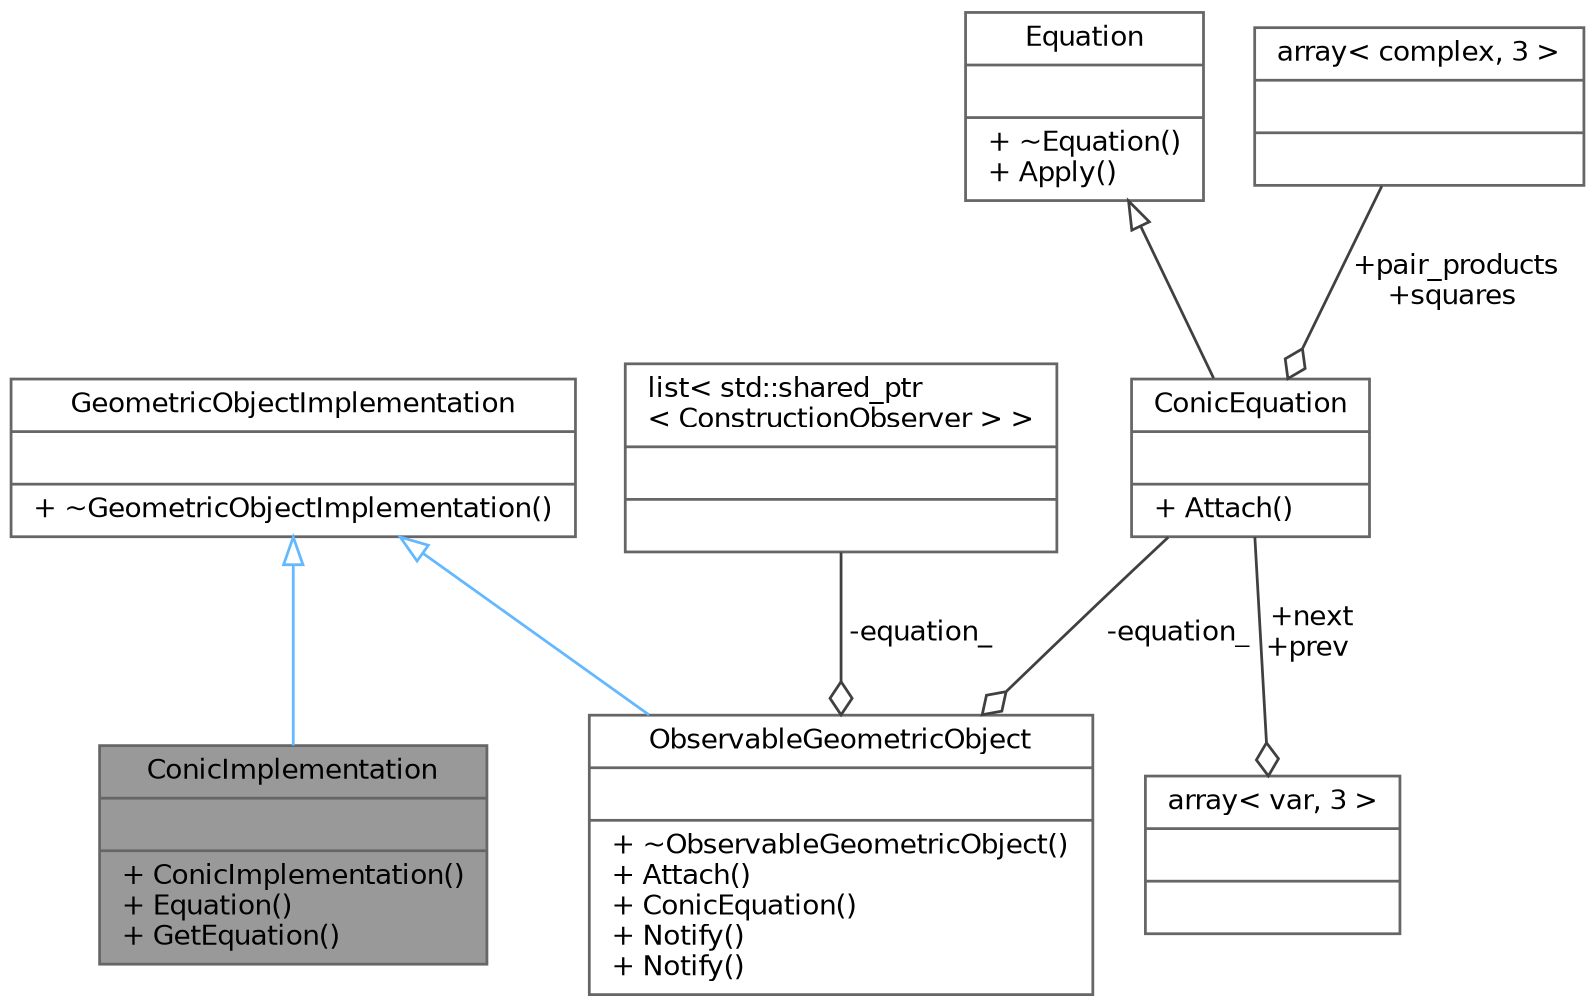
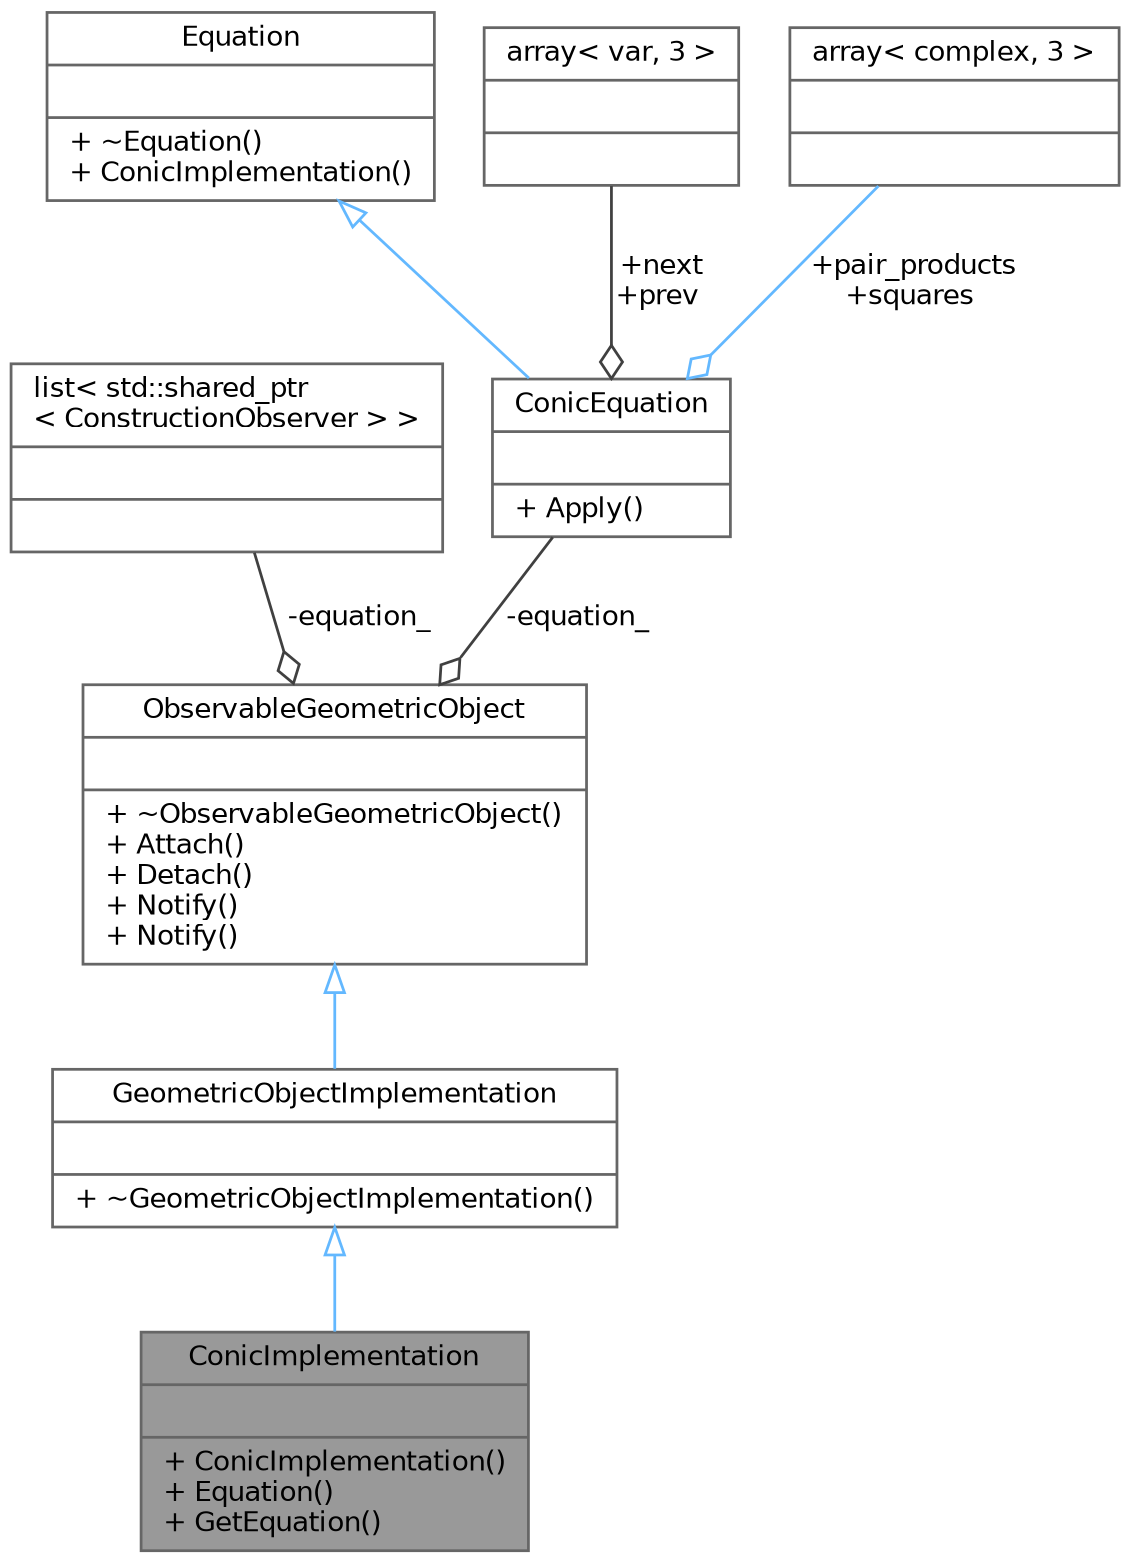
node "Equation": text "+ Apply()" -> "+ ConicImplementation()"
edge "array< complex, 3 >" -> "ConicEquation": color grey25 -> steelblue1
edge "ConicEquation" -> "Equation": color grey25 -> steelblue1
node "ConicEquation": text "+ Attach()" -> "+ Apply()"
edge "ObservableGeometricObject" -> "GeometricObjectImplementation": reversed
edge "ConicEquation" -> "array< var, 3 >": reversed
node "ObservableGeometricObject": text "+ ConicEquation()" -> "+ Detach()"
